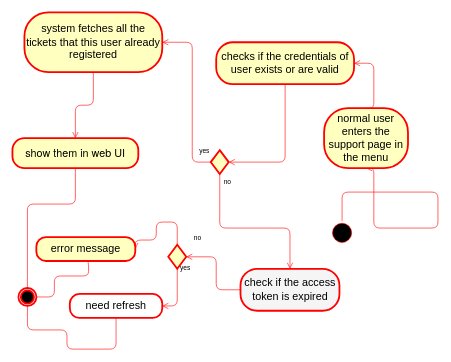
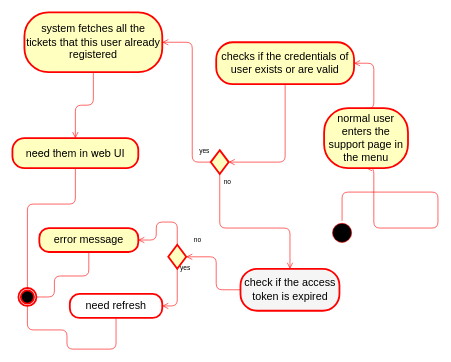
node "show them in web UI": label "show them in web UI" -> "need them in web UI"
node "error message": moved (86, 249) -> (89, 240)
